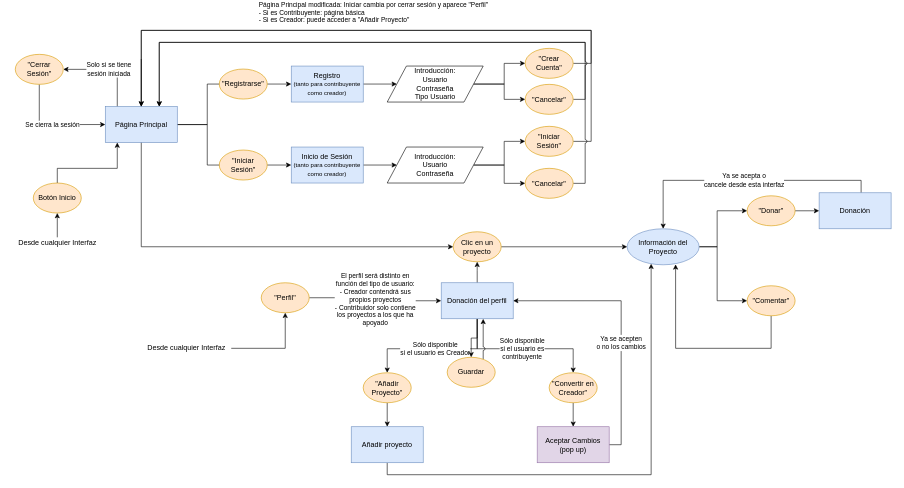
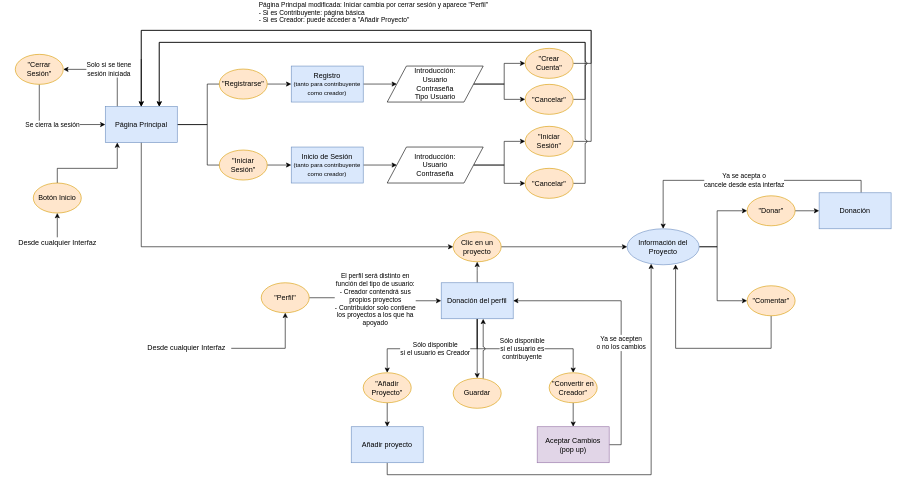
node "Guardar": moved (471, 372) -> (477, 393)
